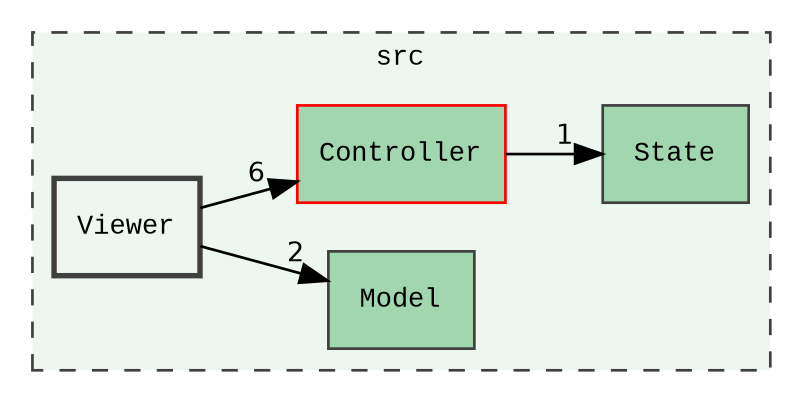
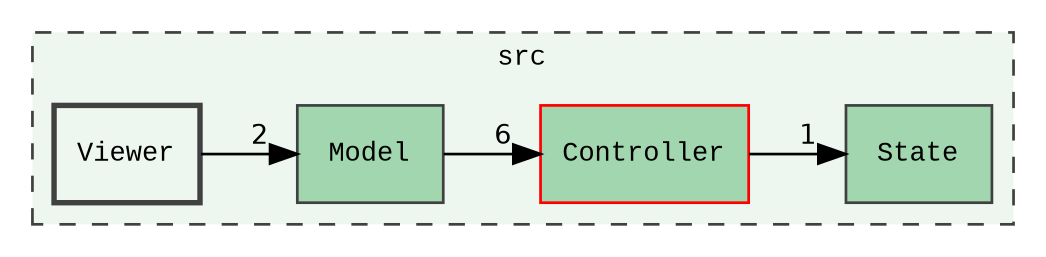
edge "Viewer" -> "Controller": now "Model" -> "Controller"
